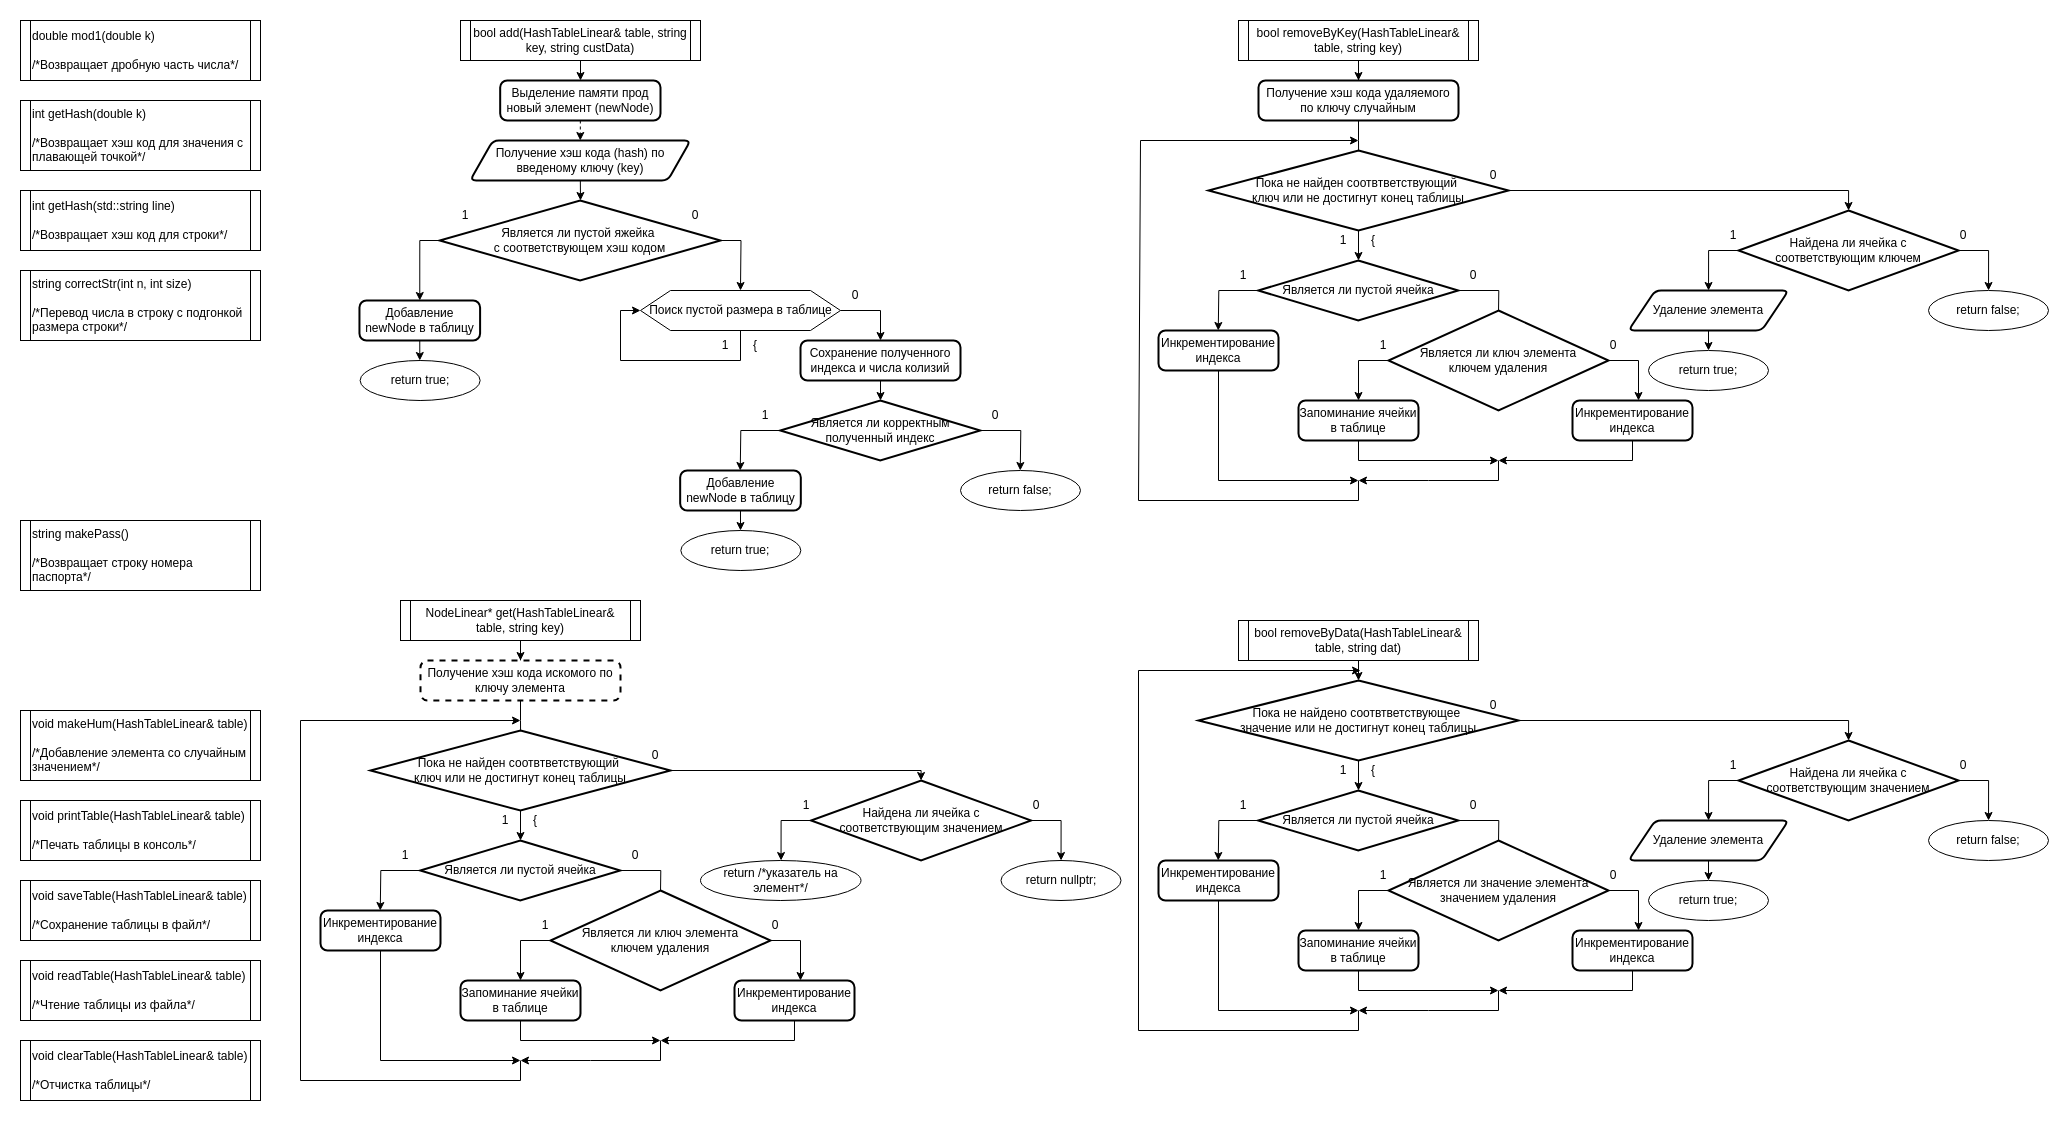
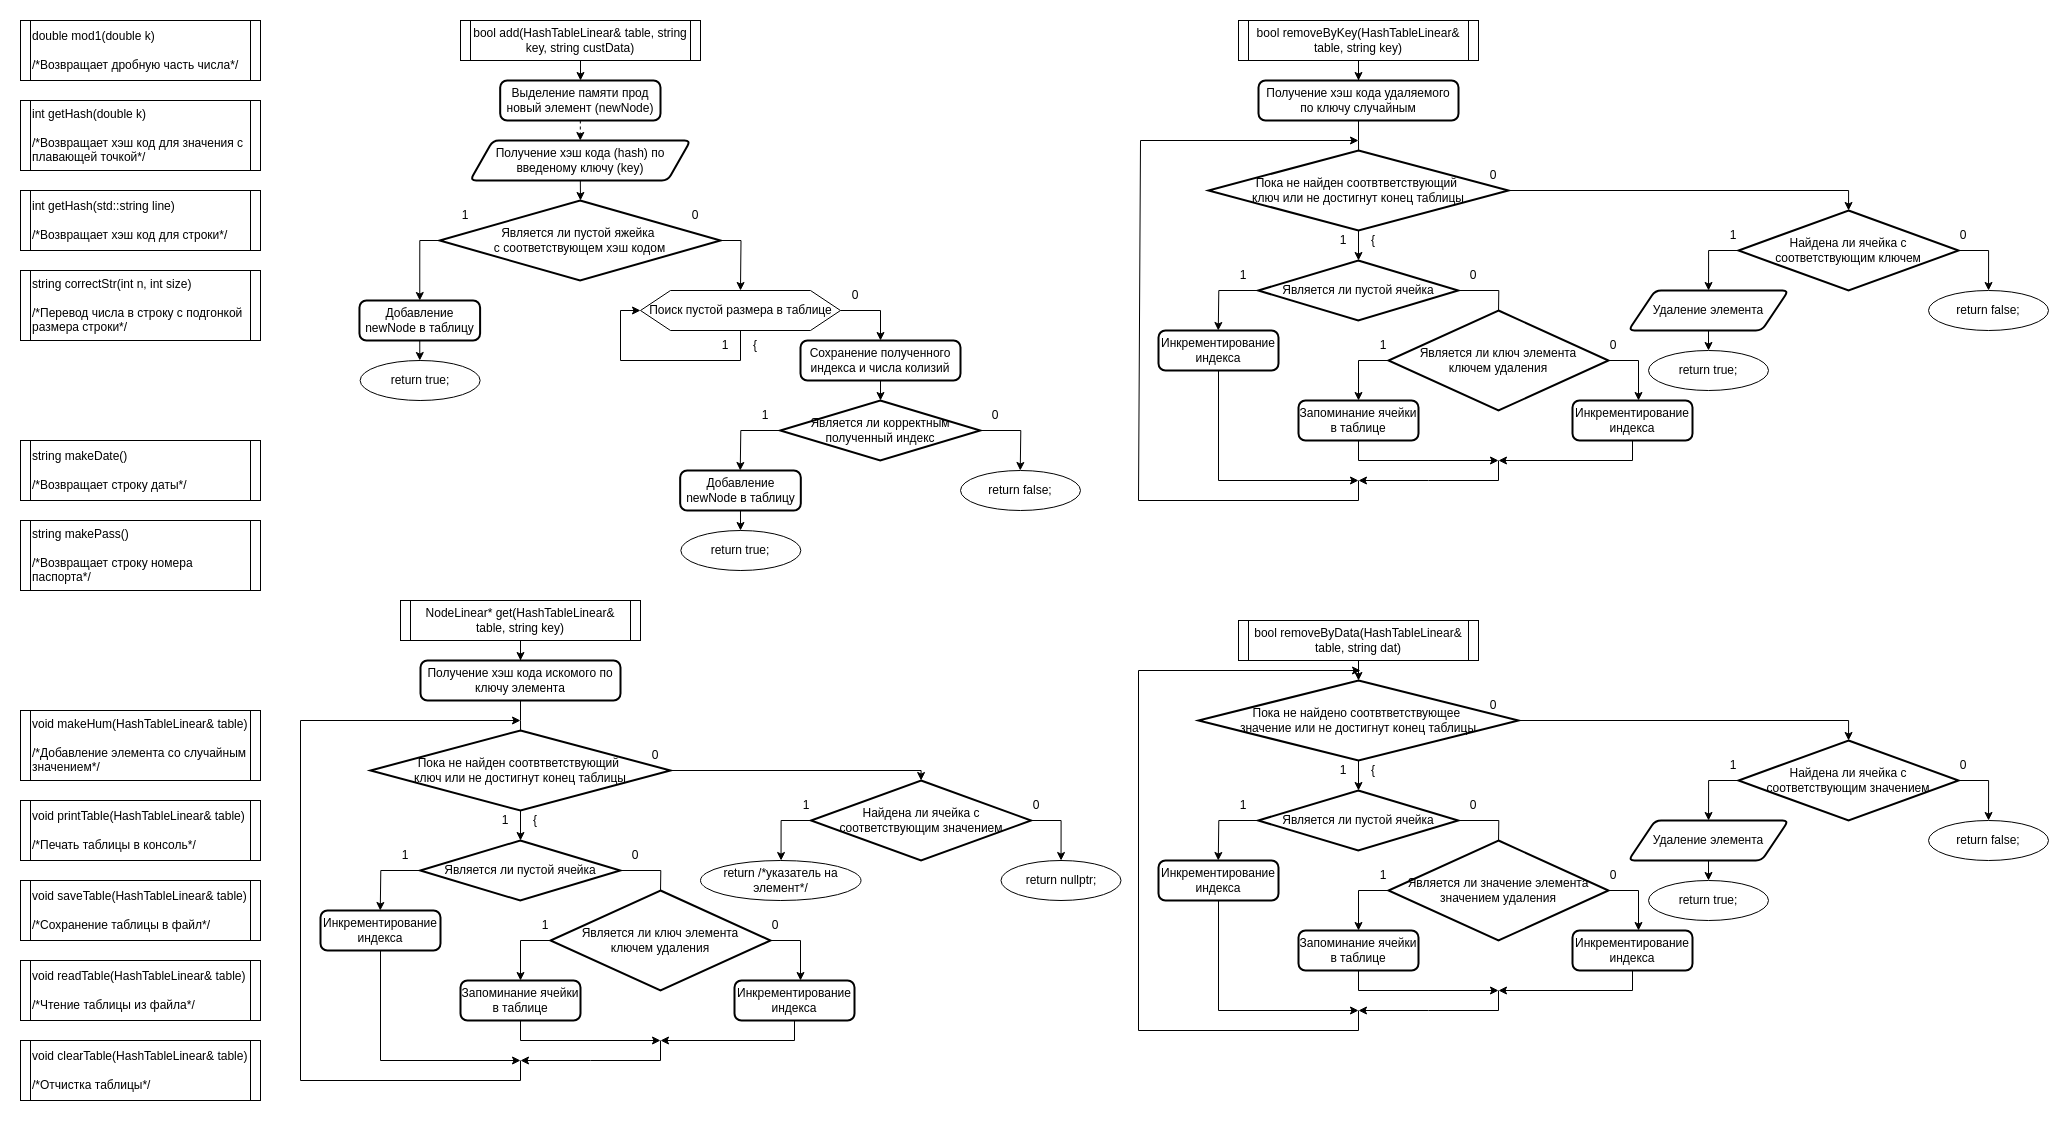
node "string makeDate() /*Возвращает строку даты*/": added
node "Получение хэш кода искомого по ключу элемента": style dashed -> solid
